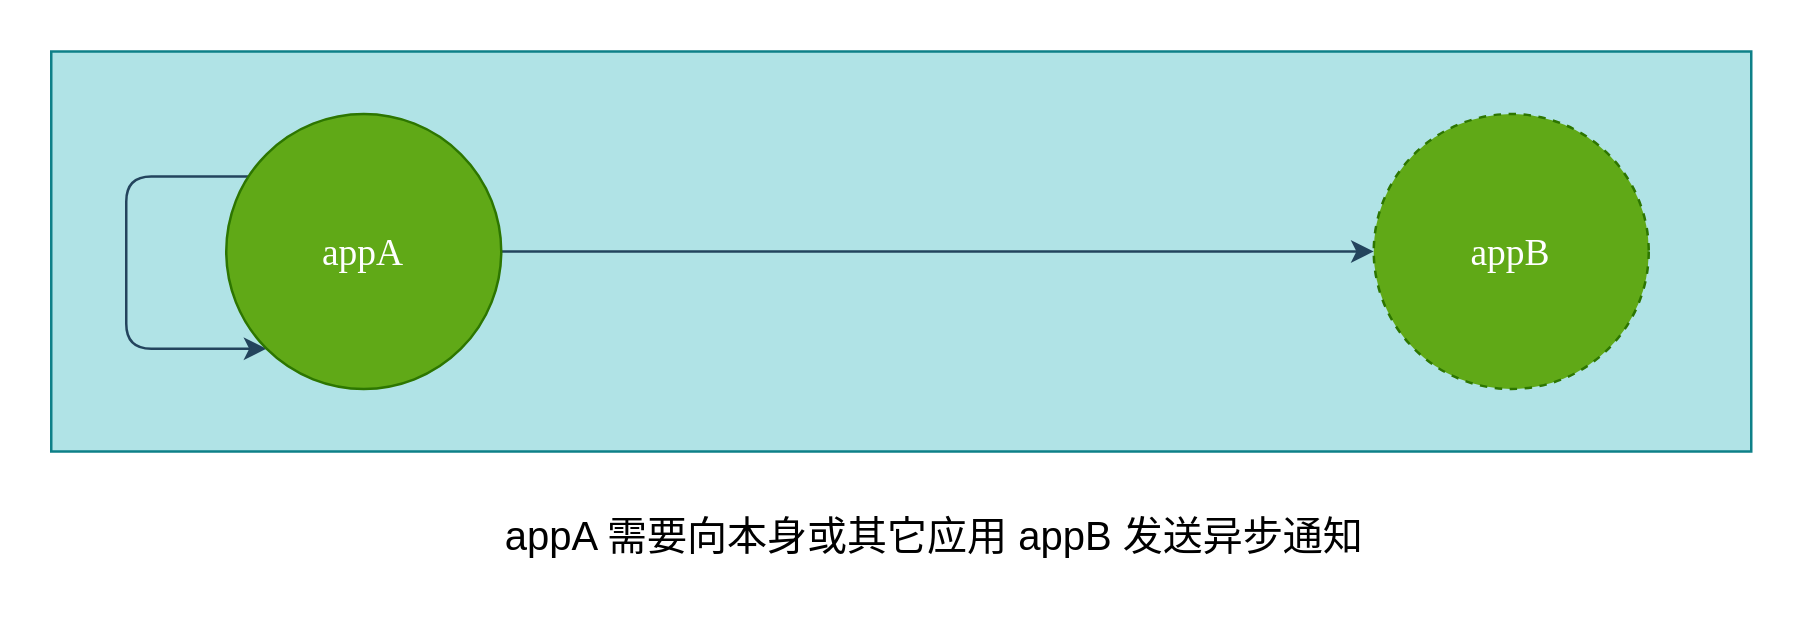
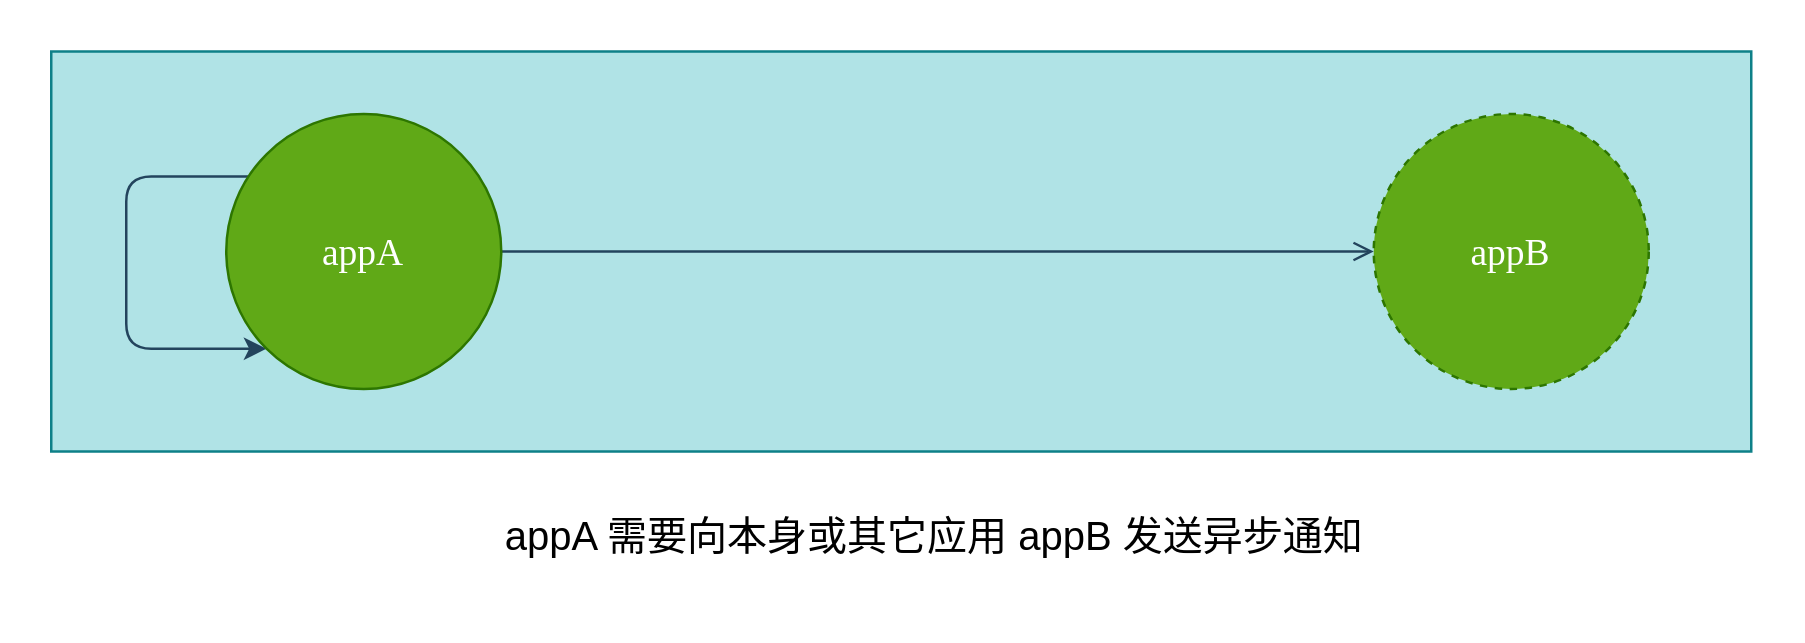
edge "appA" -> "appB": arrowhead classic -> open
